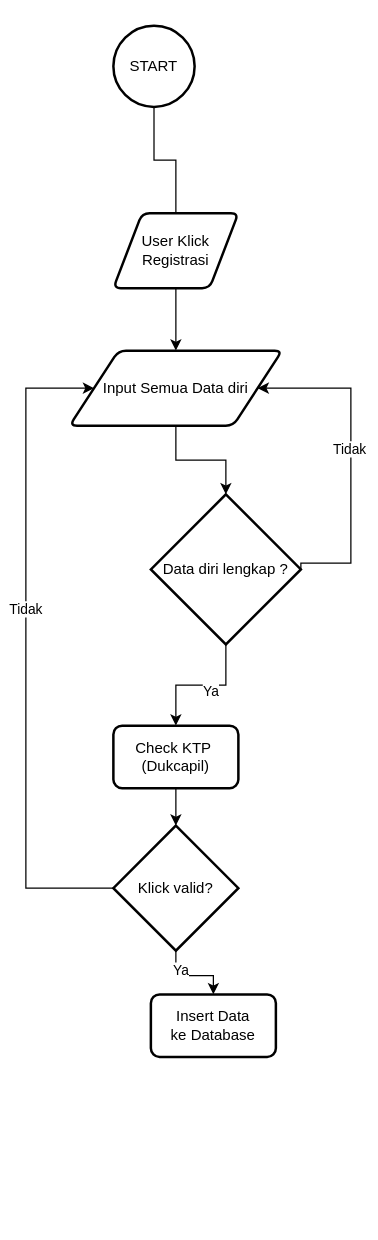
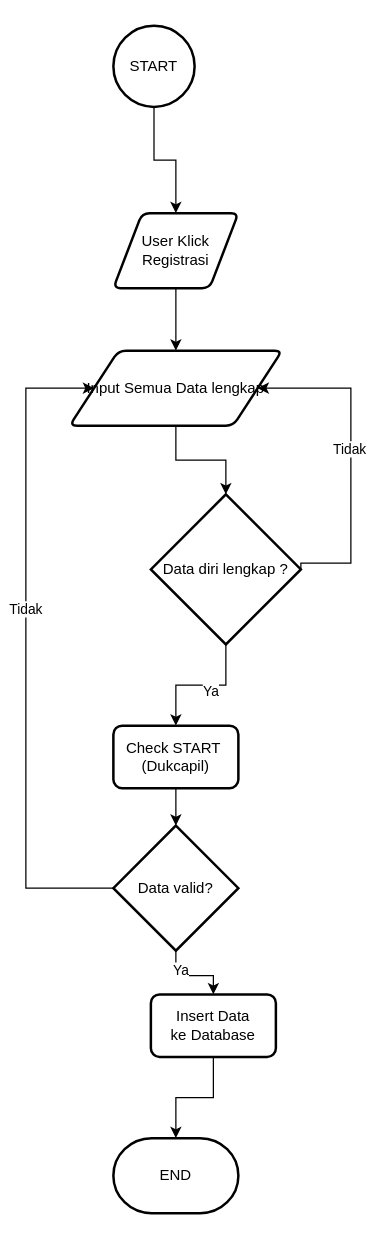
edge "START" -- "User Klick Registrasi": arrowhead none -> classic
node "Input Semua Data diri": label "Input Semua Data diri" -> "Input Semua Data lengkap"
node "Check KTP (Dukcapil)": label "Check KTP (Dukcapil)" -> "Check START (Dukcapil)"
node "Klick valid?": label "Klick valid?" -> "Data valid?"
edge "Insert Data ke Database" -> "END": added
node "END": added
